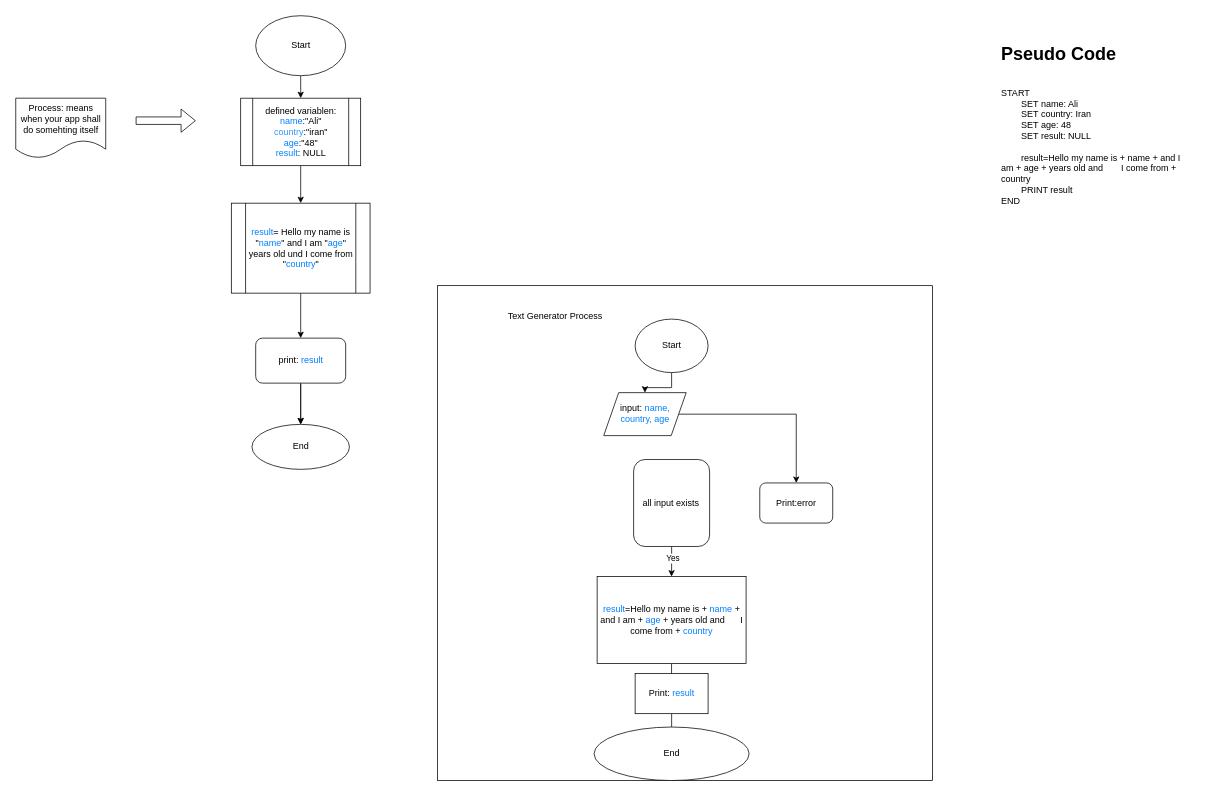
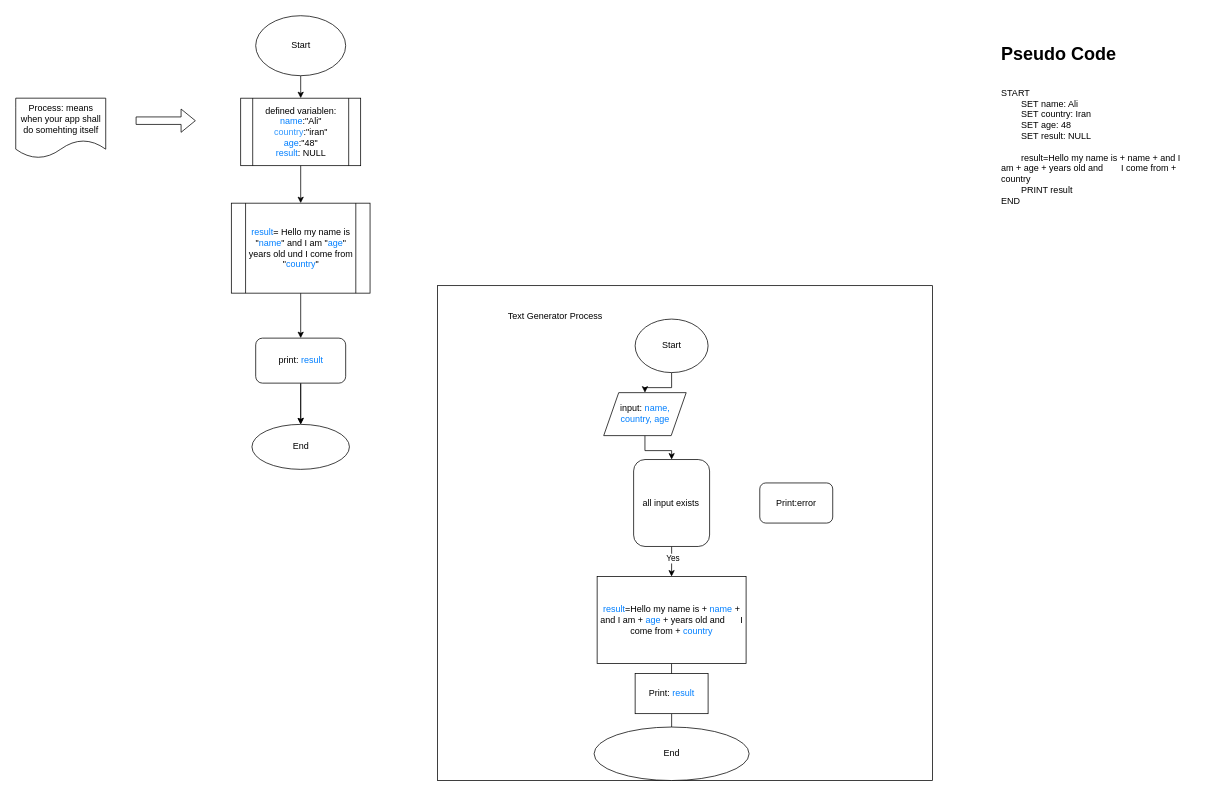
edge "input: name, country, age" -> "Print:error": now "input: name, country, age" -> "all input exists"
